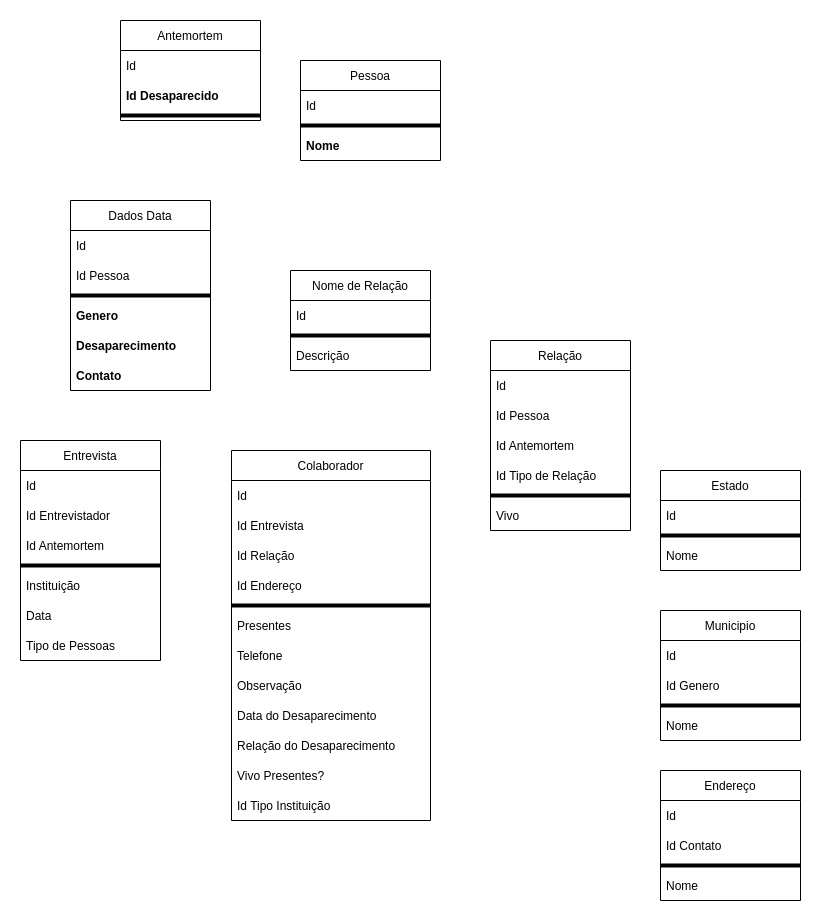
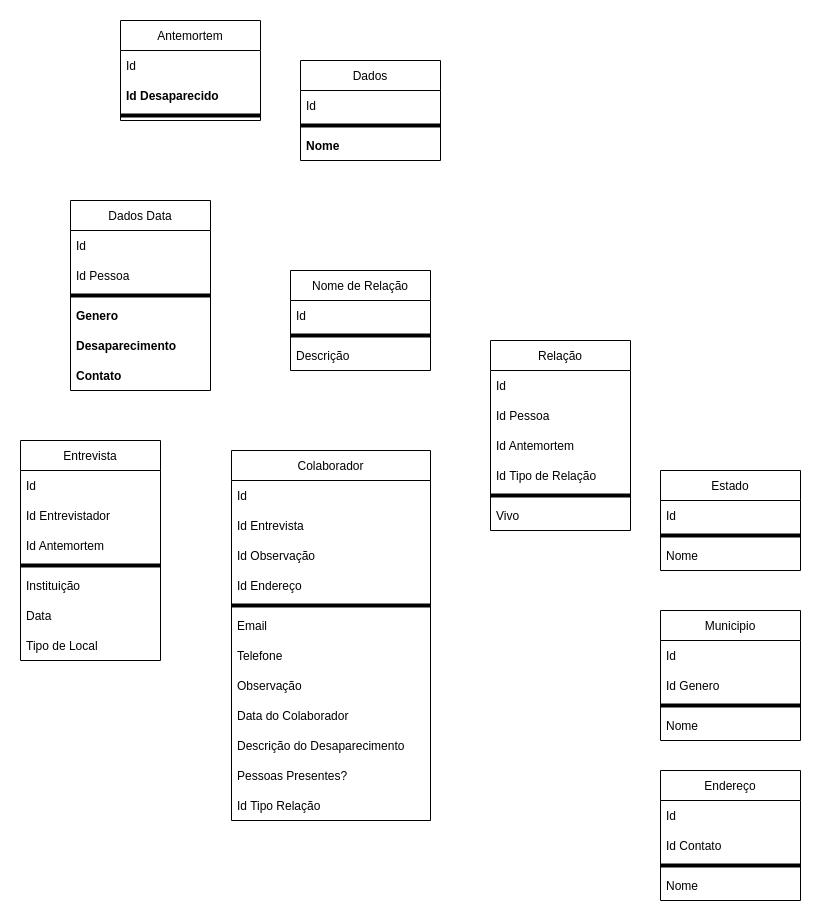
node "Pessoa": label "Pessoa" -> "Dados"
node "Id Relação": label "Id Relação" -> "Id Observação"
node "Presentes": label "Presentes" -> "Email"
node "Tipo de Pessoas": label "Tipo de Pessoas" -> "Tipo de Local"
node "Data do Desaparecimento": label "Data do Desaparecimento" -> "Data do Colaborador"
node "Relação do Desaparecimento": label "Relação do Desaparecimento" -> "Descrição do Desaparecimento"
node "Vivo Presentes?": label "Vivo Presentes?" -> "Pessoas Presentes?"
node "Id Tipo Instituição": label "Id Tipo Instituição" -> "Id Tipo Relação"
